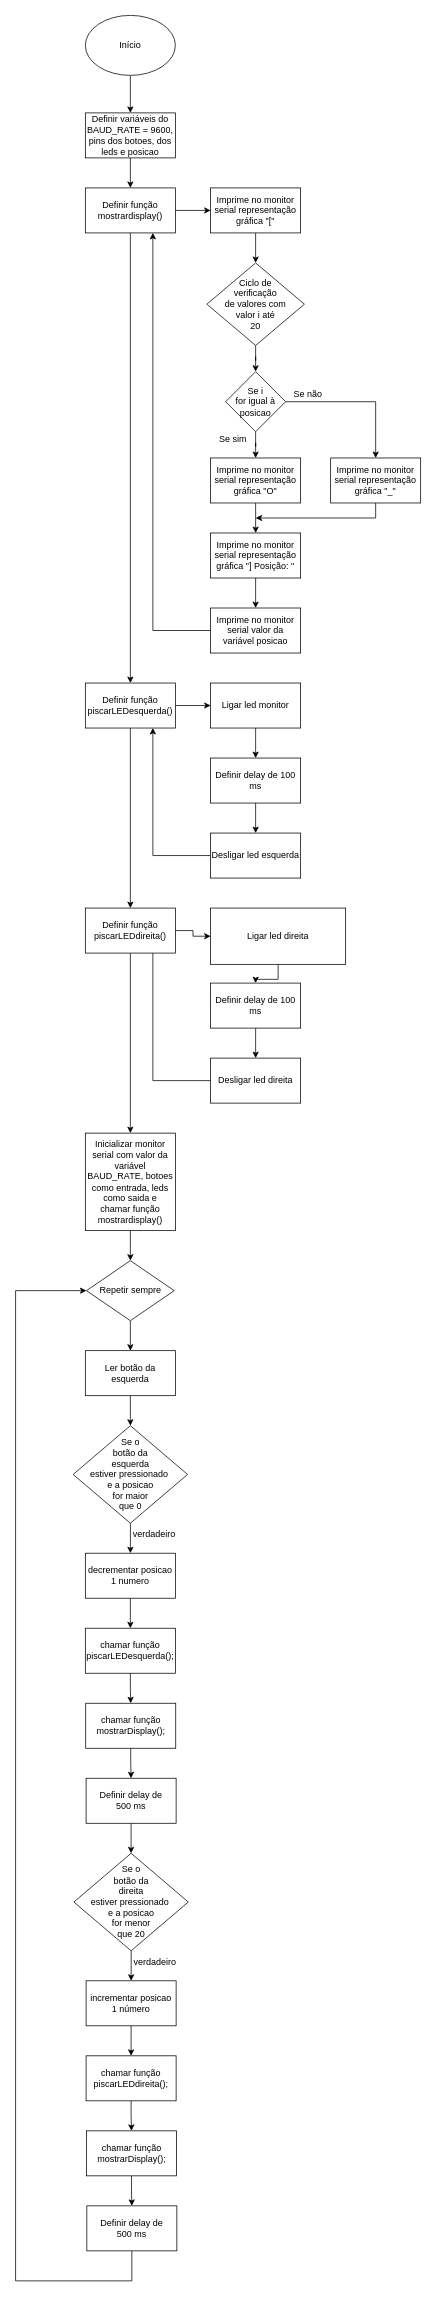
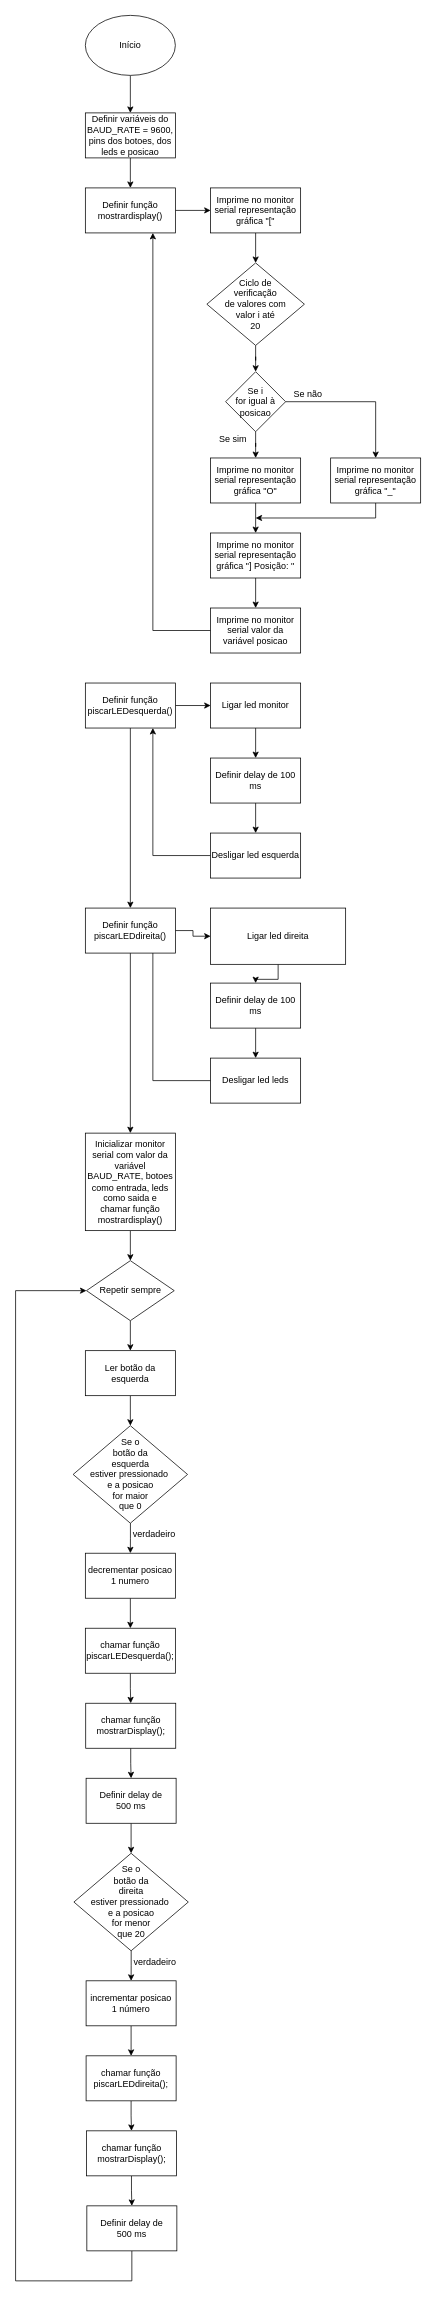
edge "Definir função mostrardisplay()" -> "Definir função piscarLEDesquerda()": removed
node "Desligar led direita": label "Desligar led direita" -> "Desligar led leds"
